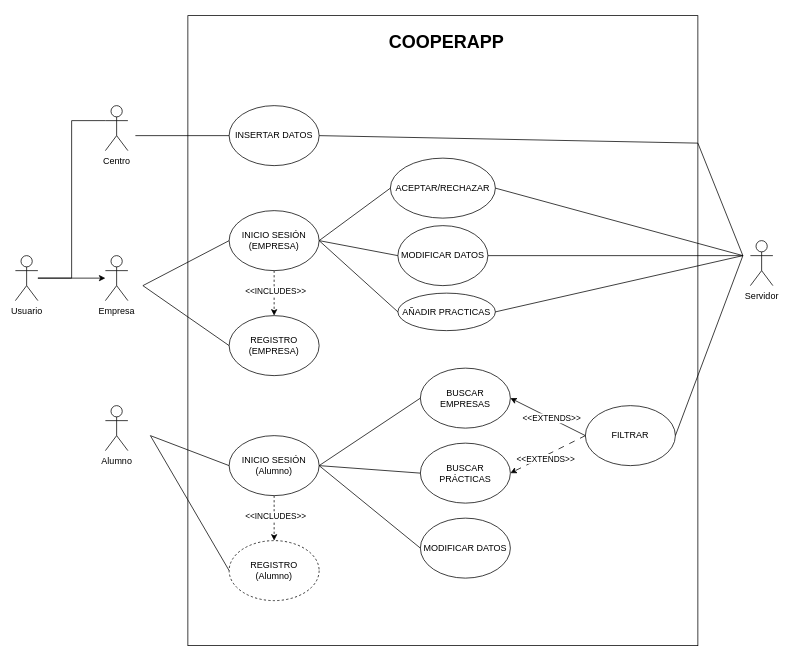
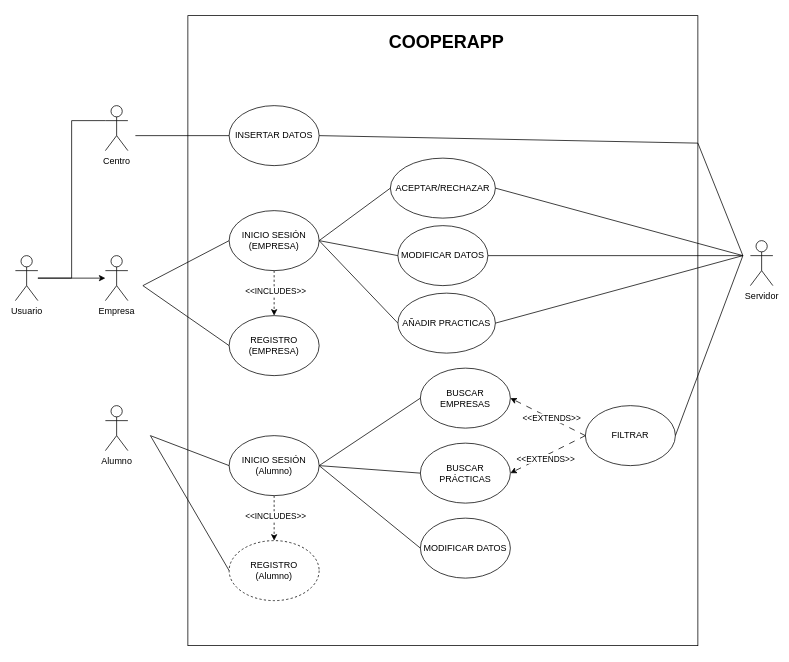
node "AÑADIR PRACTICAS": size 98x38 -> 98x60
edge "FILTRAR" -> "BUSCAR EMPRESAS": style solid -> dashed
